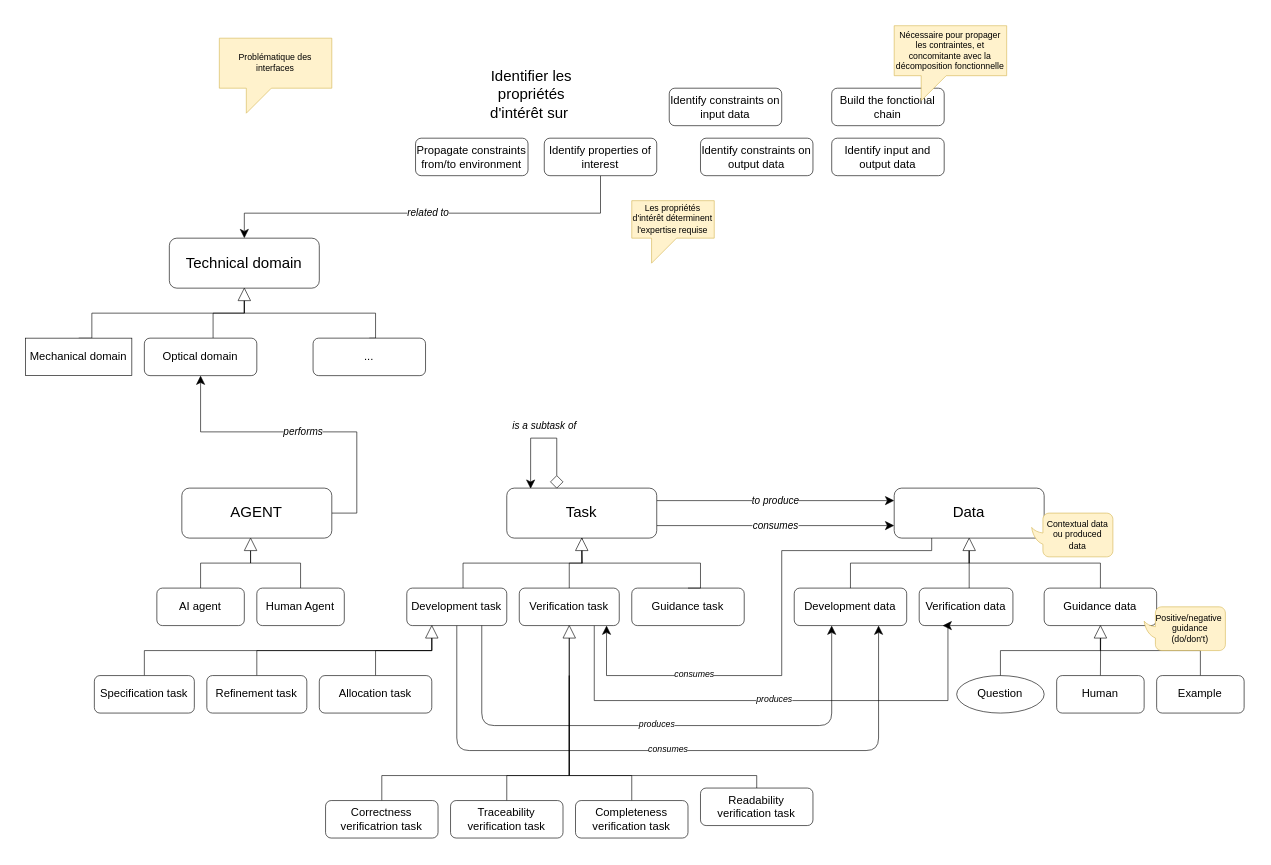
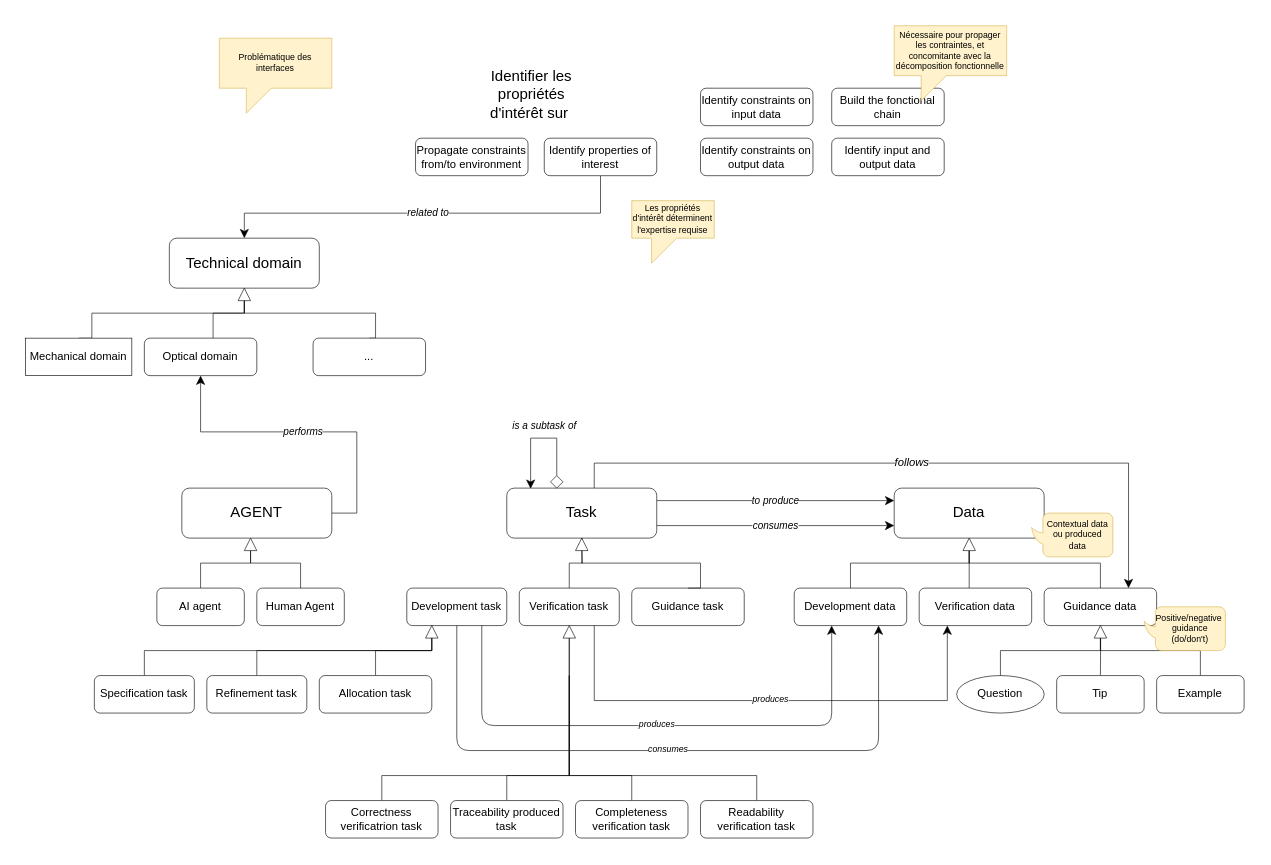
node "Identify constraints on input data": moved (726, 107) -> (757, 107)
edge "Task" -> "Guidance data": added, label "follows"
edge "Task" -- "Development task": removed
node "Verification data": size 94x38 -> 113x38
edge "Data" -> "Verification task": removed, label "consumes"
node "Human": label "Human" -> "Tip"
node "Readability verification task": moved (757, 807) -> (757, 819)
node "Traceability verification task": label "Traceability verification task" -> "Traceability produced task"
